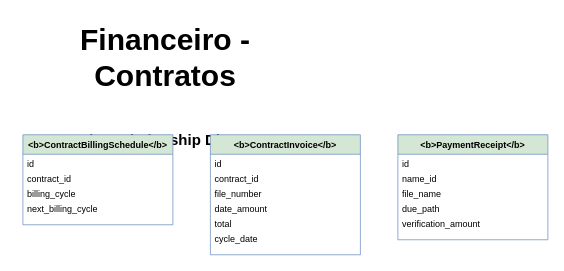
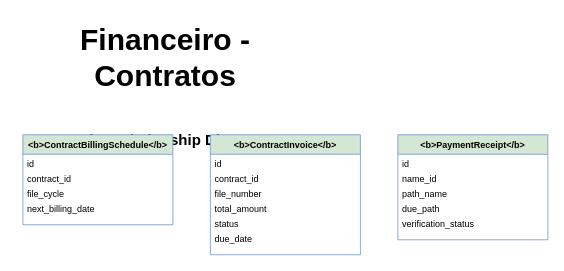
node "billing_cycle": label "billing_cycle" -> "file_cycle"
node "file_name": label "file_name" -> "path_name"
node "next_billing_cycle": label "next_billing_cycle" -> "next_billing_date"
node "date_amount": label "date_amount" -> "total_amount"
node "total": label "total" -> "status"
node "verification_amount": label "verification_amount" -> "verification_status"
node "cycle_date": label "cycle_date" -> "due_date"
